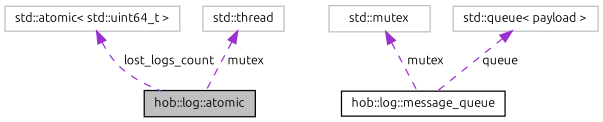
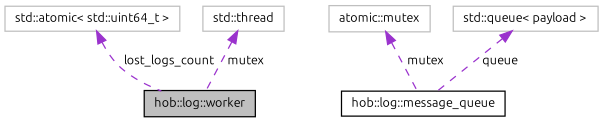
node "std::mutex": label "std::mutex" -> "atomic::mutex"
node "hob::log::atomic": label "hob::log::atomic" -> "hob::log::worker"
